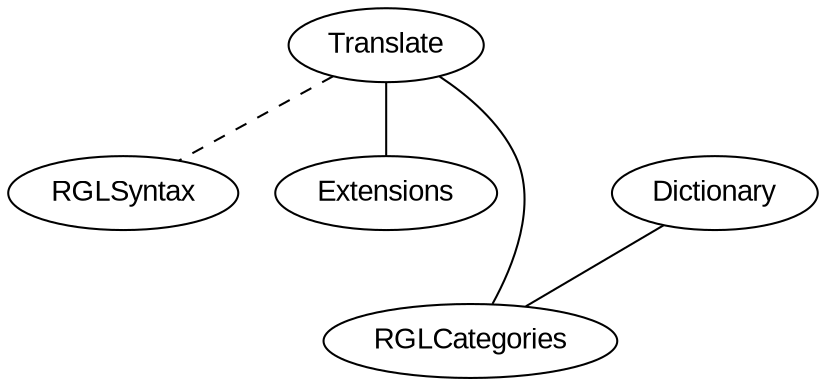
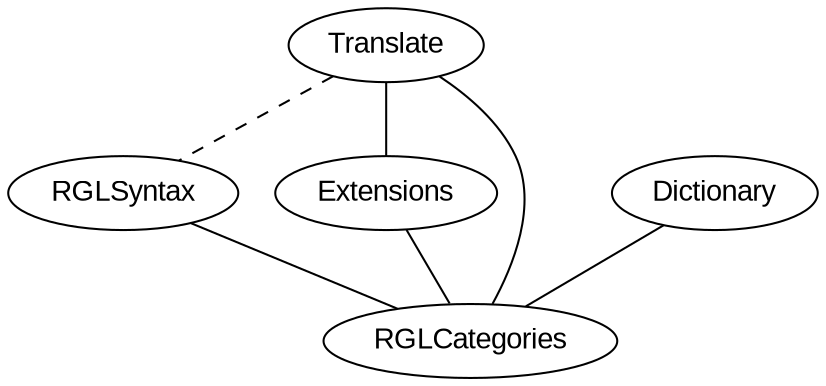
edge "RGLSyntax" -- "RGLCategories": added
edge "Extensions" -- "RGLCategories": added
